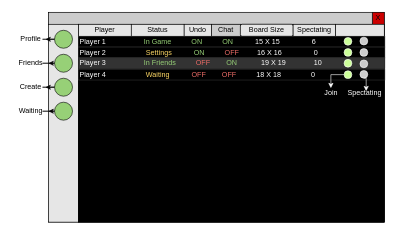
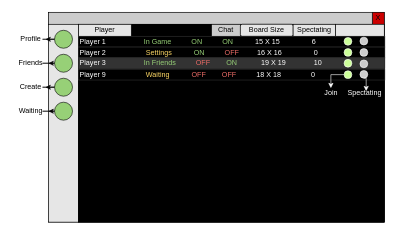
node "Status": removed
node "Undo": removed
node "Player 4 Waiting OFF OFF 18 X 18 0": label "Player 4 Waiting OFF OFF 18 X 18 0" -> "Player 9 Waiting OFF OFF 18 X 18 0"
